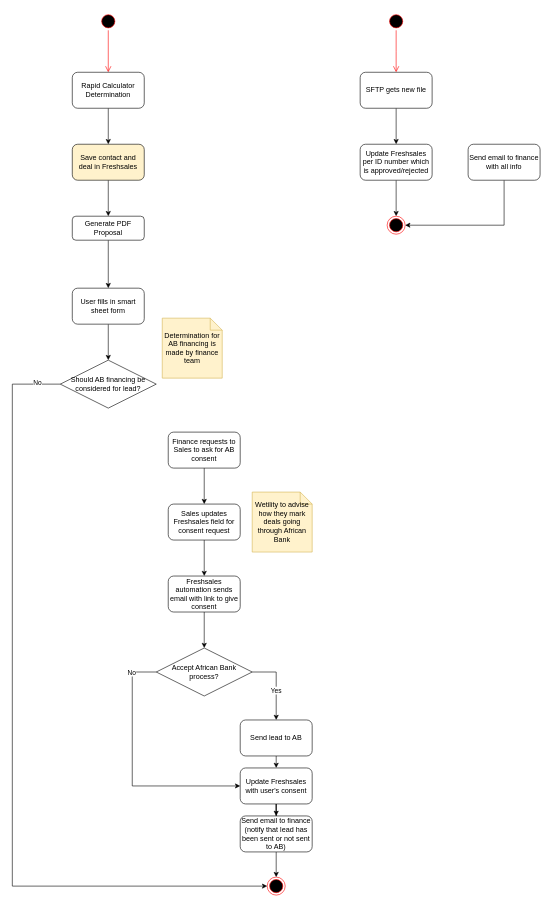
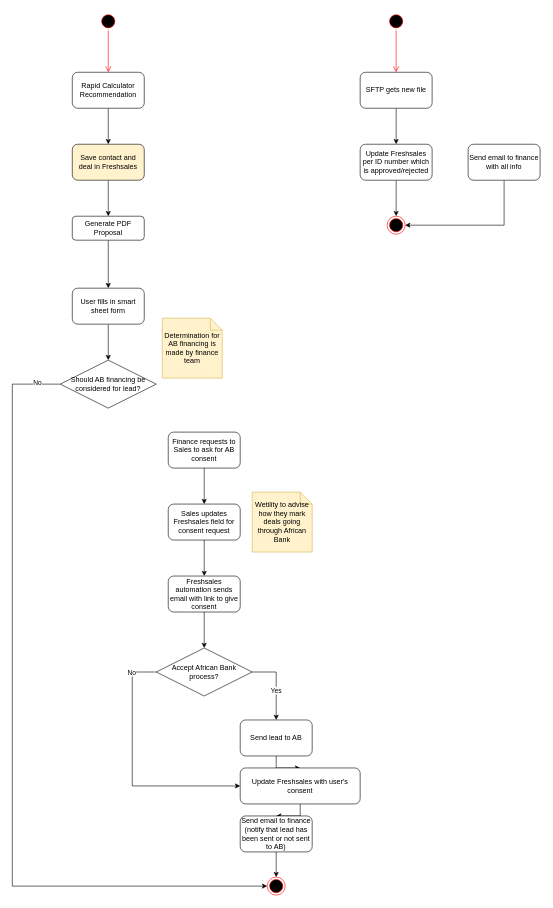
node "Rapid Calculator Determination": label "Rapid Calculator Determination" -> "Rapid Calculator Recommendation"
node "Update Freshsales with user's consent": size 72x36 -> 120x36
